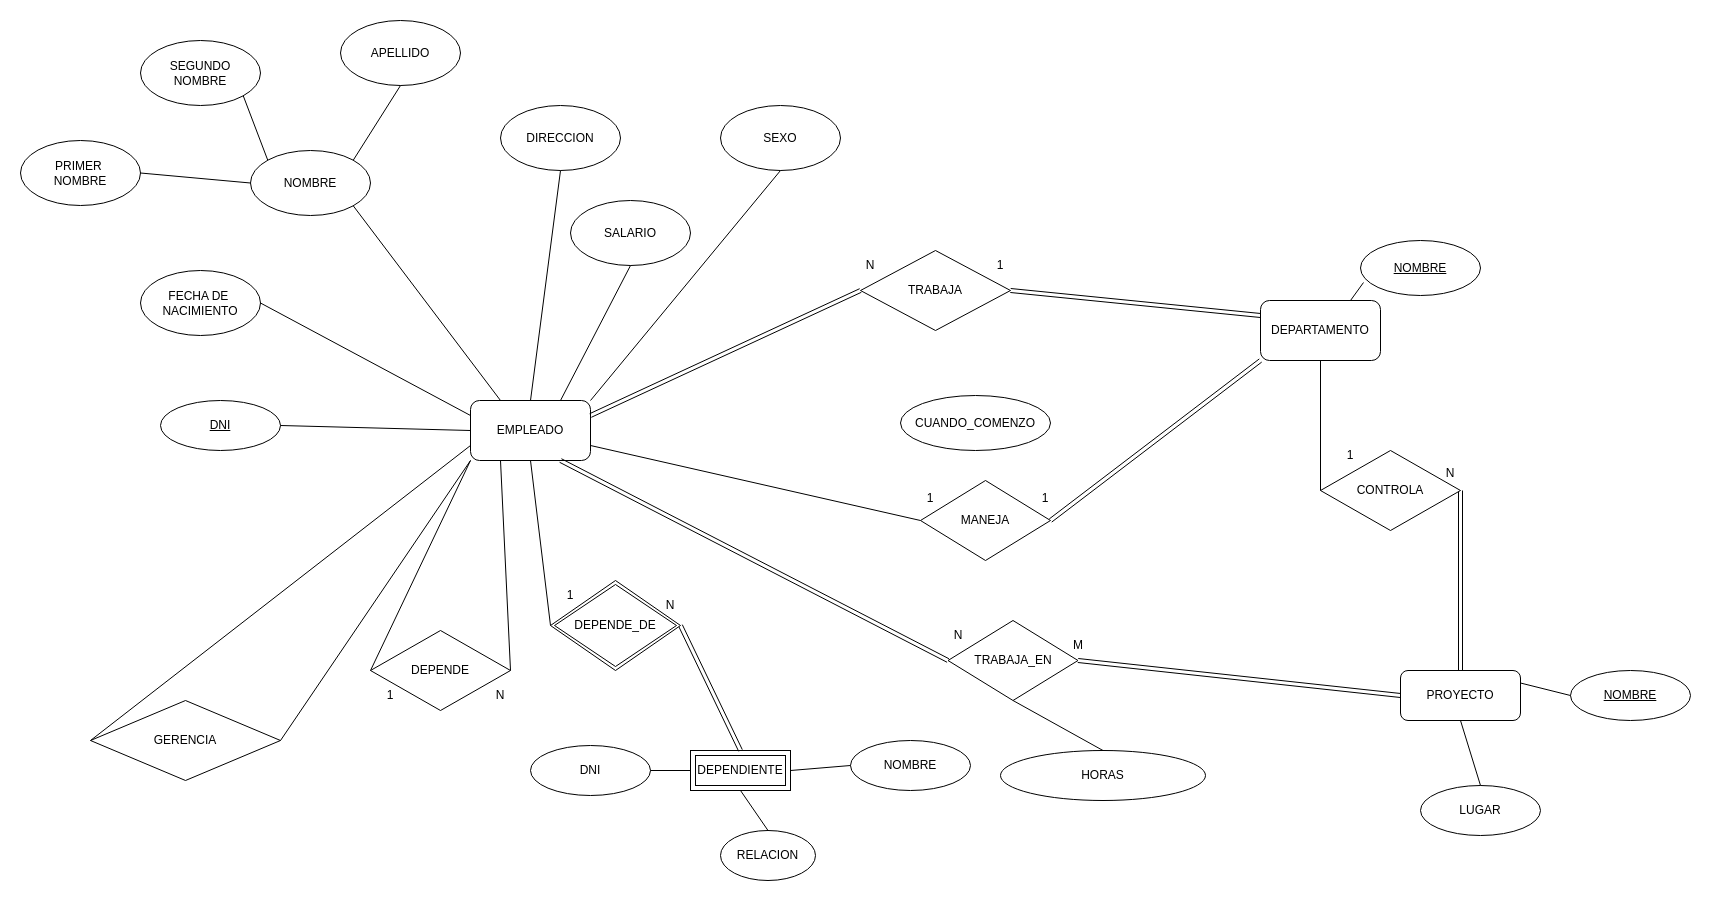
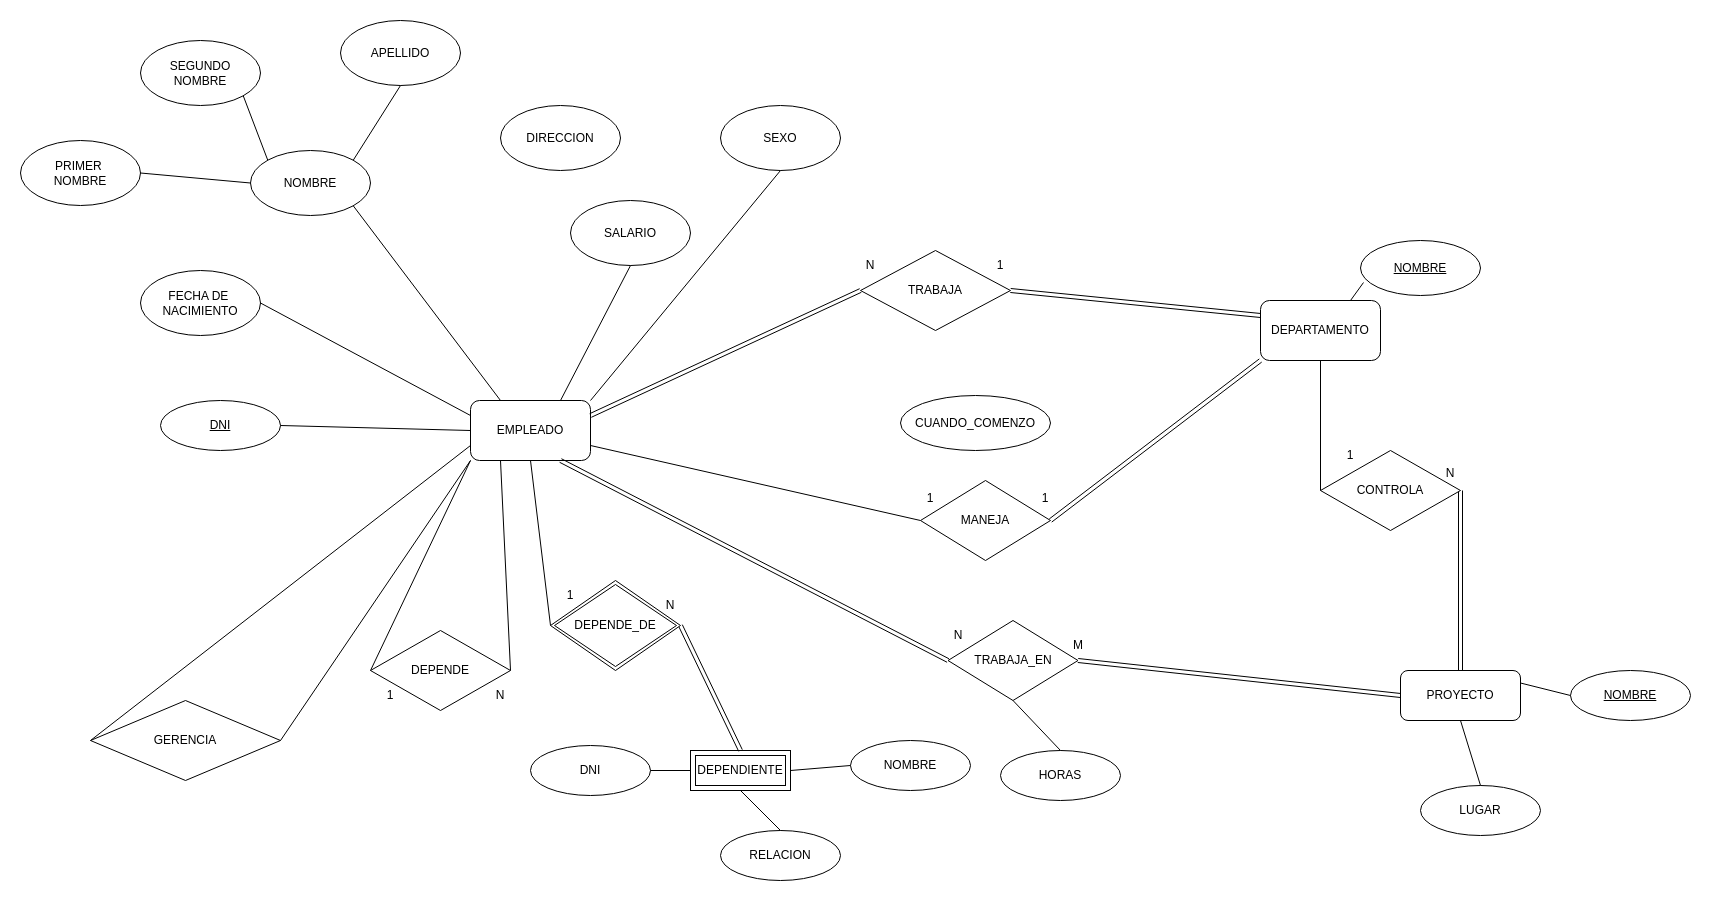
edge "DIRECCION" -- "EMPLEADO": removed
node "HORAS": size 205x50 -> 120x50
node "RELACION": size 95x50 -> 120x50
